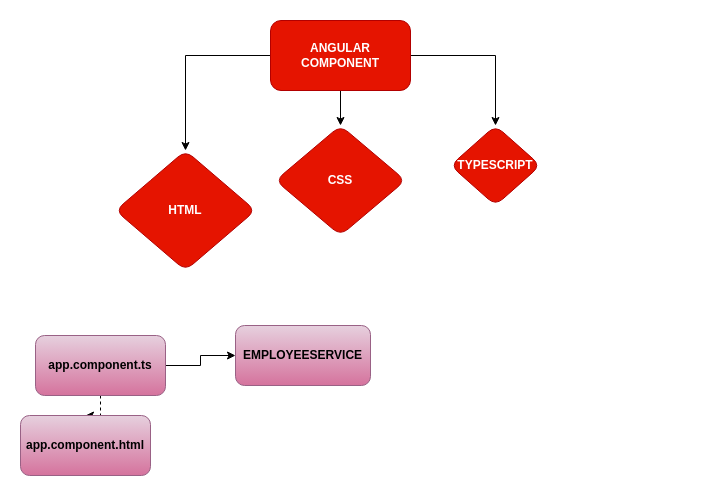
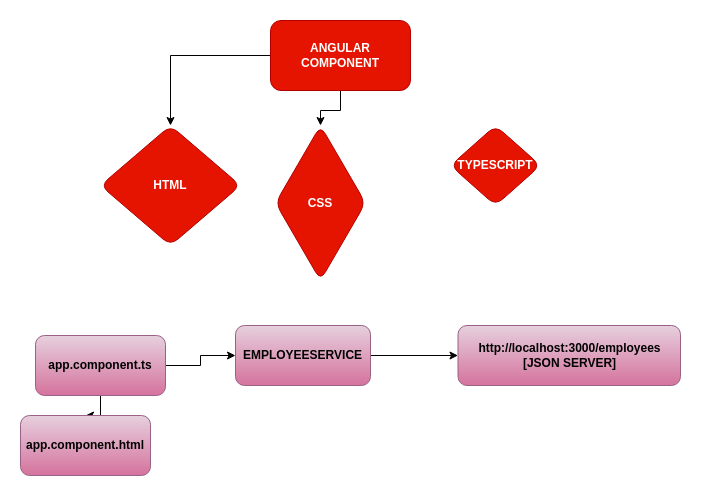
edge "ANGULAR COMPONENT" -> "TYPESCRIPT": removed
node "CSS": size 130x110 -> 90x155
node "HTML": moved (186, 211) -> (171, 186)
edge "EMPLOYEESERVICE" -> "http://localhost:3000/employees [JSON SERVER]": added
node "http://localhost:3000/employees [JSON SERVER]": added
edge "app.component.ts" -> "app.component.html": style dashed -> solid
